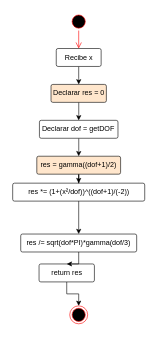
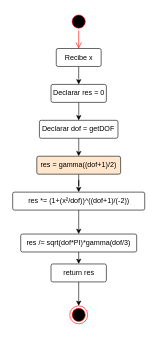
node "Declarar res = 0": fillcolor #ffe6cc -> #ffffff
node "res *= (1+(x²/dof))^((dof+1)/(-2))": moved (79, 192) -> (79, 201)
node "return res": moved (67, 273) -> (79, 273)
